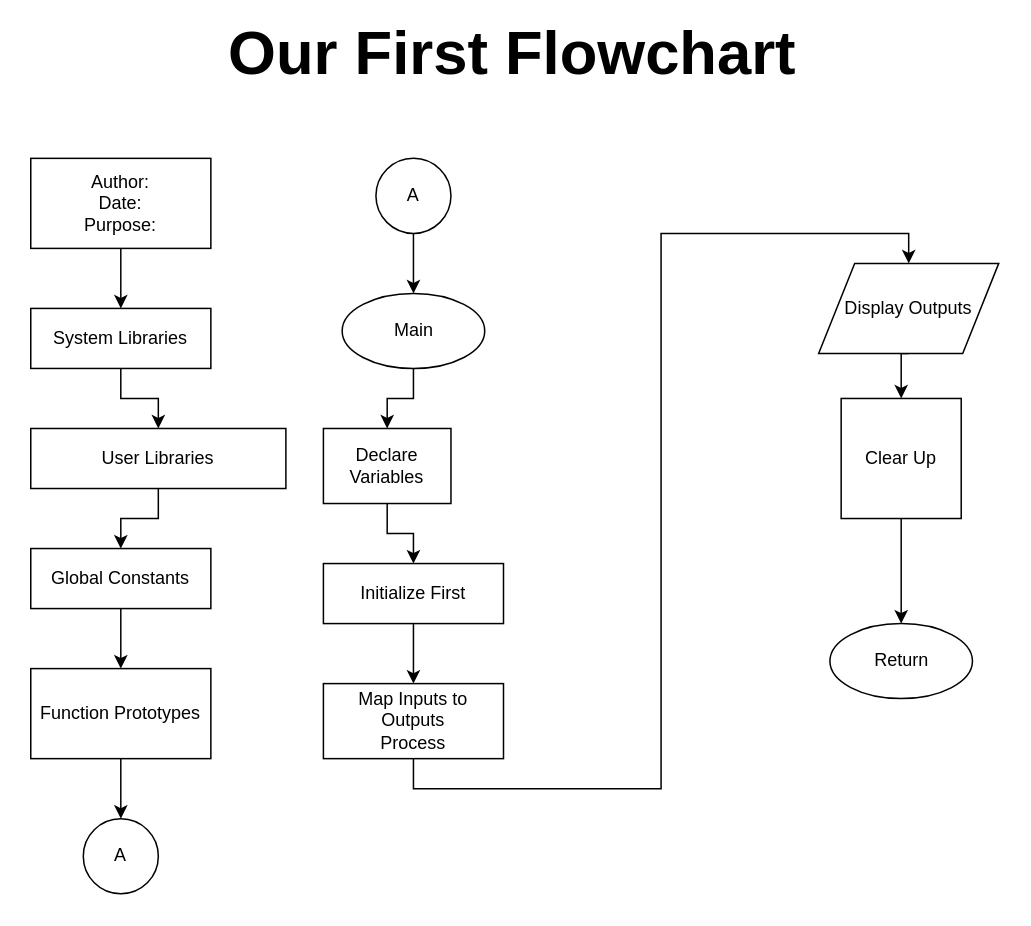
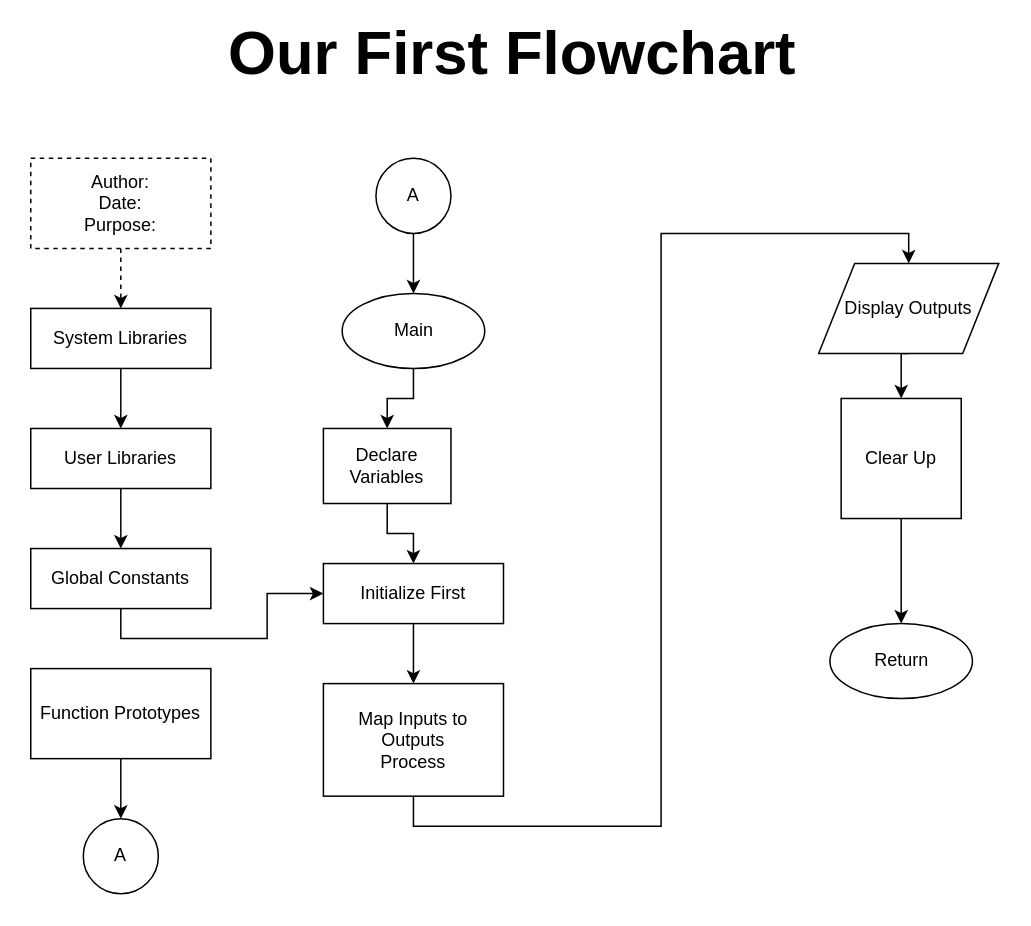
node "Author: Date: Purpose:": style solid -> dashed
edge "Author: Date: Purpose:" -> "System Libraries": style solid -> dashed
node "User Libraries": size 255x60 -> 180x60
edge "Global Constants" -> "Function Prototypes": now "Global Constants" -> "Initialize First"
node "Map Inputs to Outputs Process": size 180x75 -> 180x113
